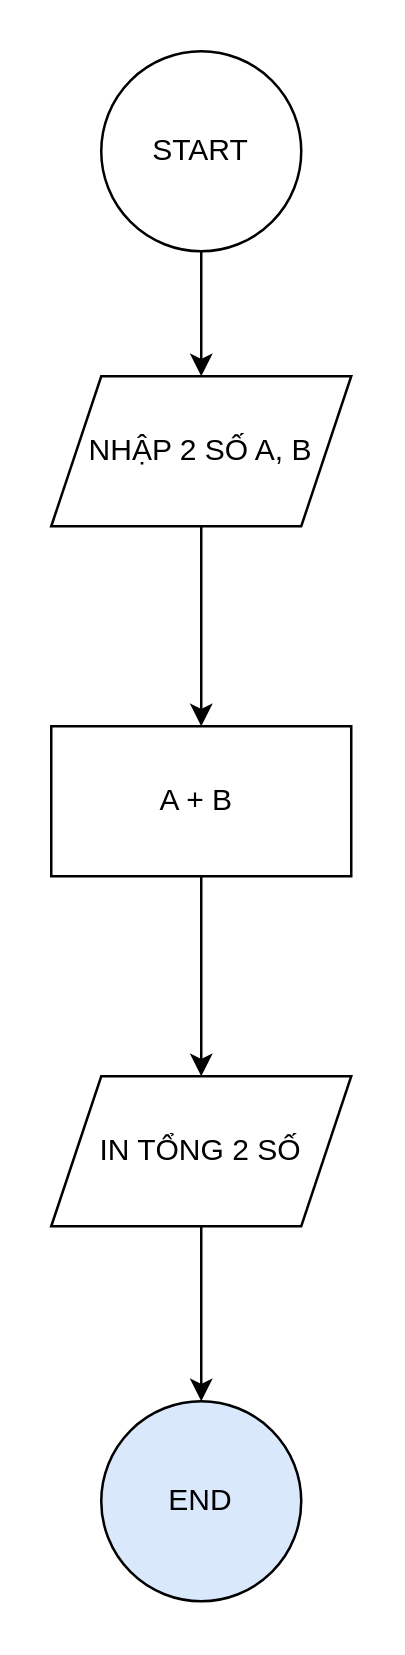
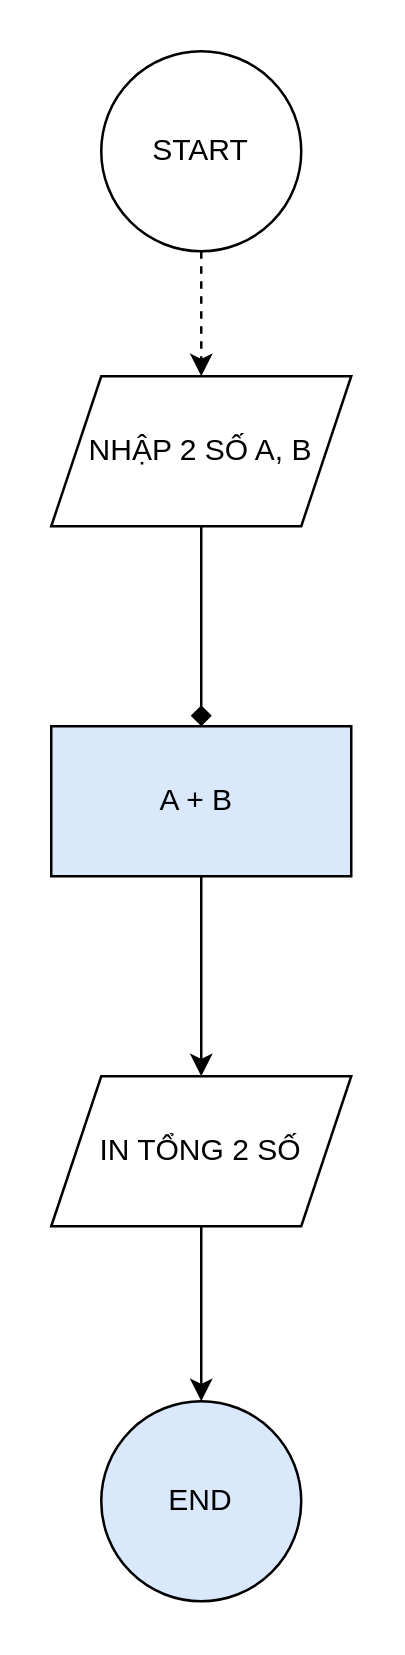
edge "START" -> "NHẬP 2 SỐ A, B": style solid -> dashed
edge "NHẬP 2 SỐ A, B" -> "A + B": arrowhead classic -> diamond
node "A + B": fillcolor #ffffff -> #dae8fc
